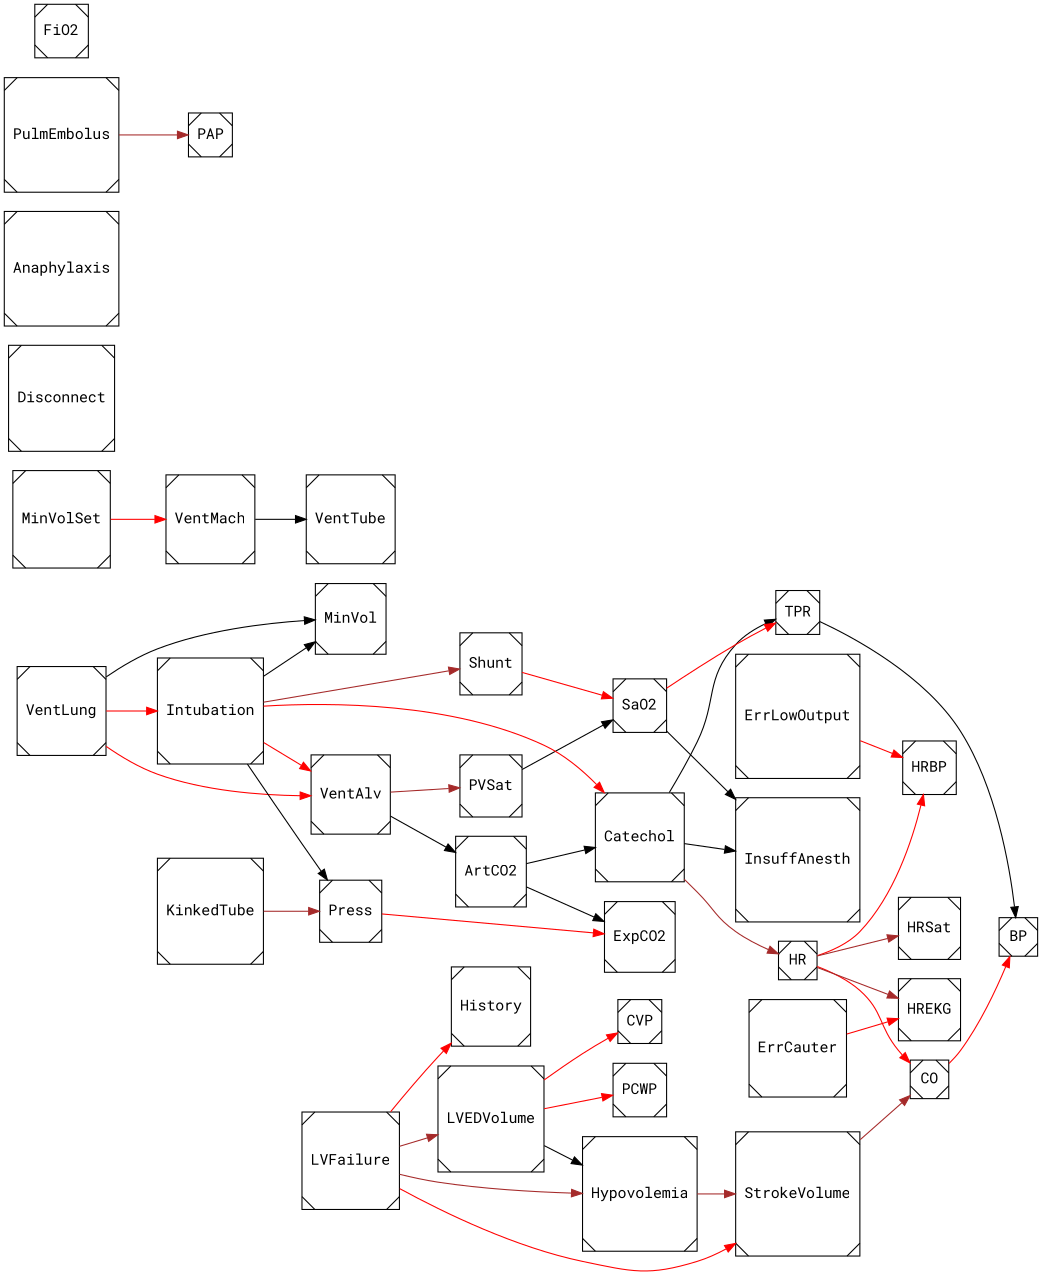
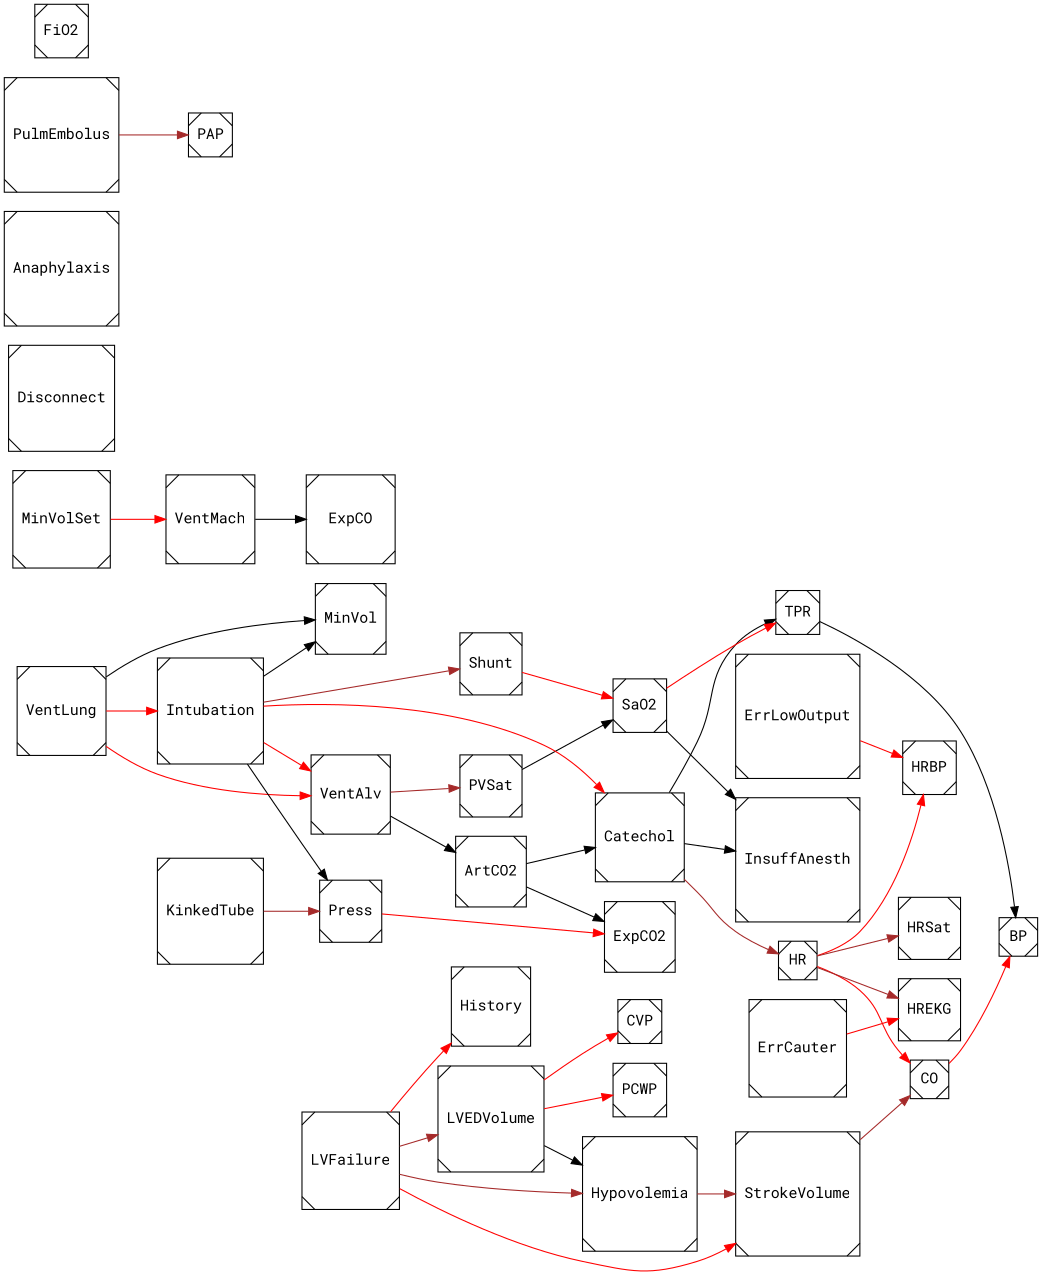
node "VentTube": label "VentTube" -> "ExpCO"
